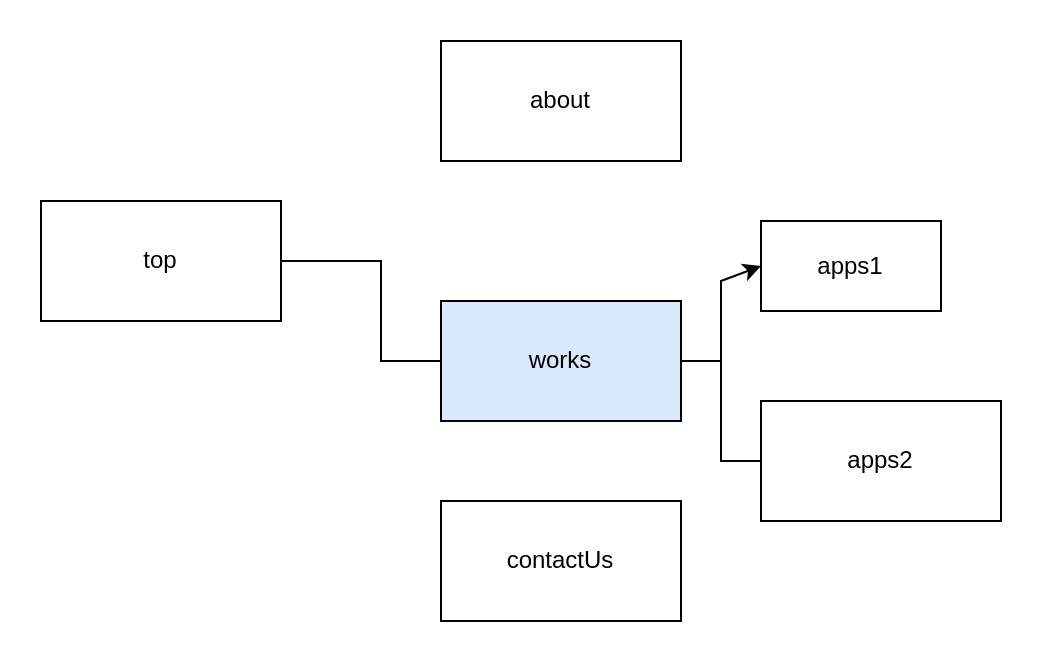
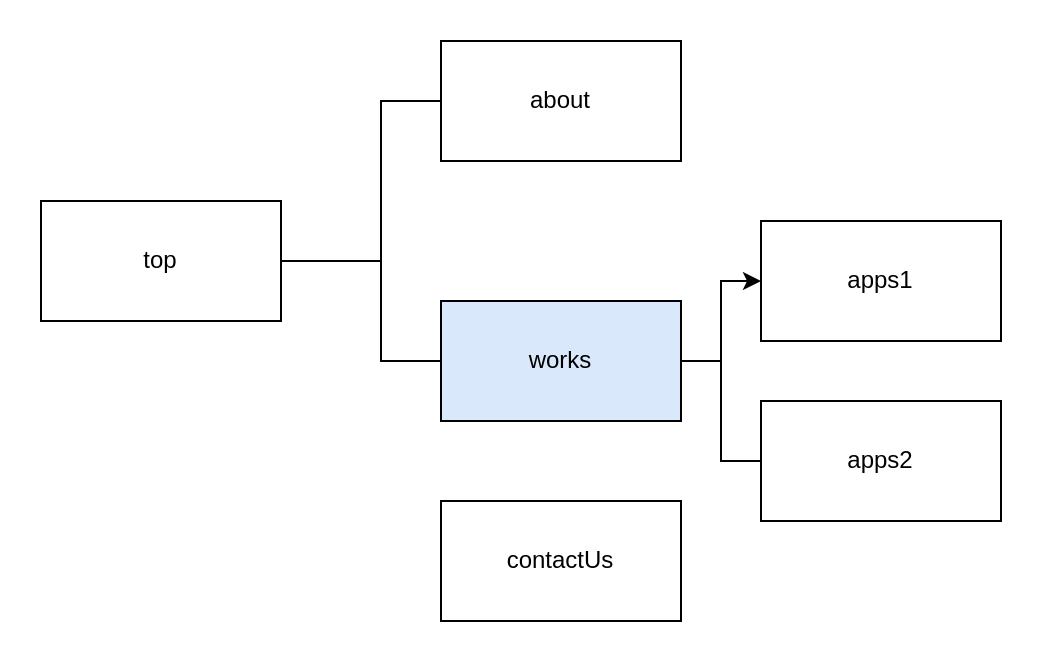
edge "about" -- "top": added
node "apps1": size 180x90 -> 240x120
